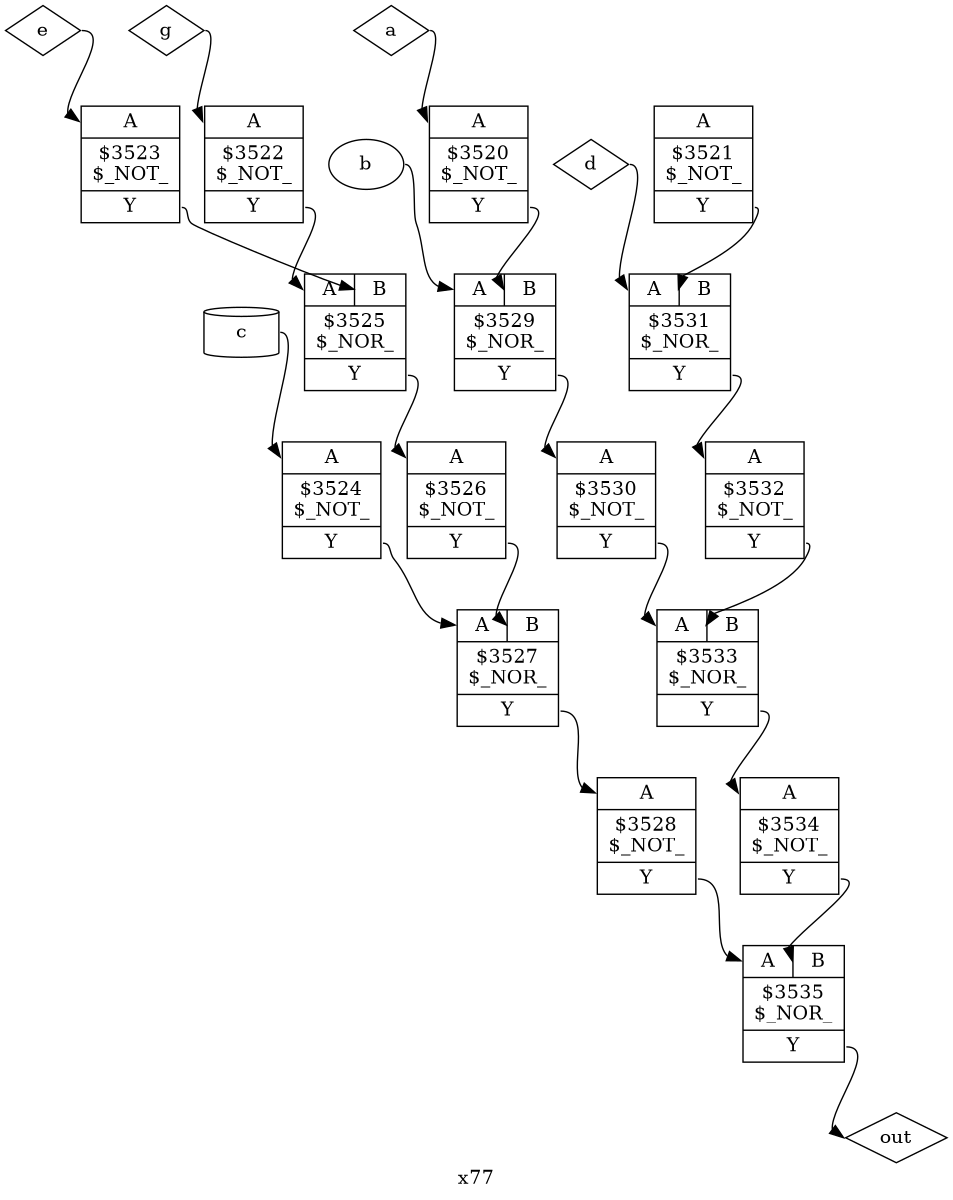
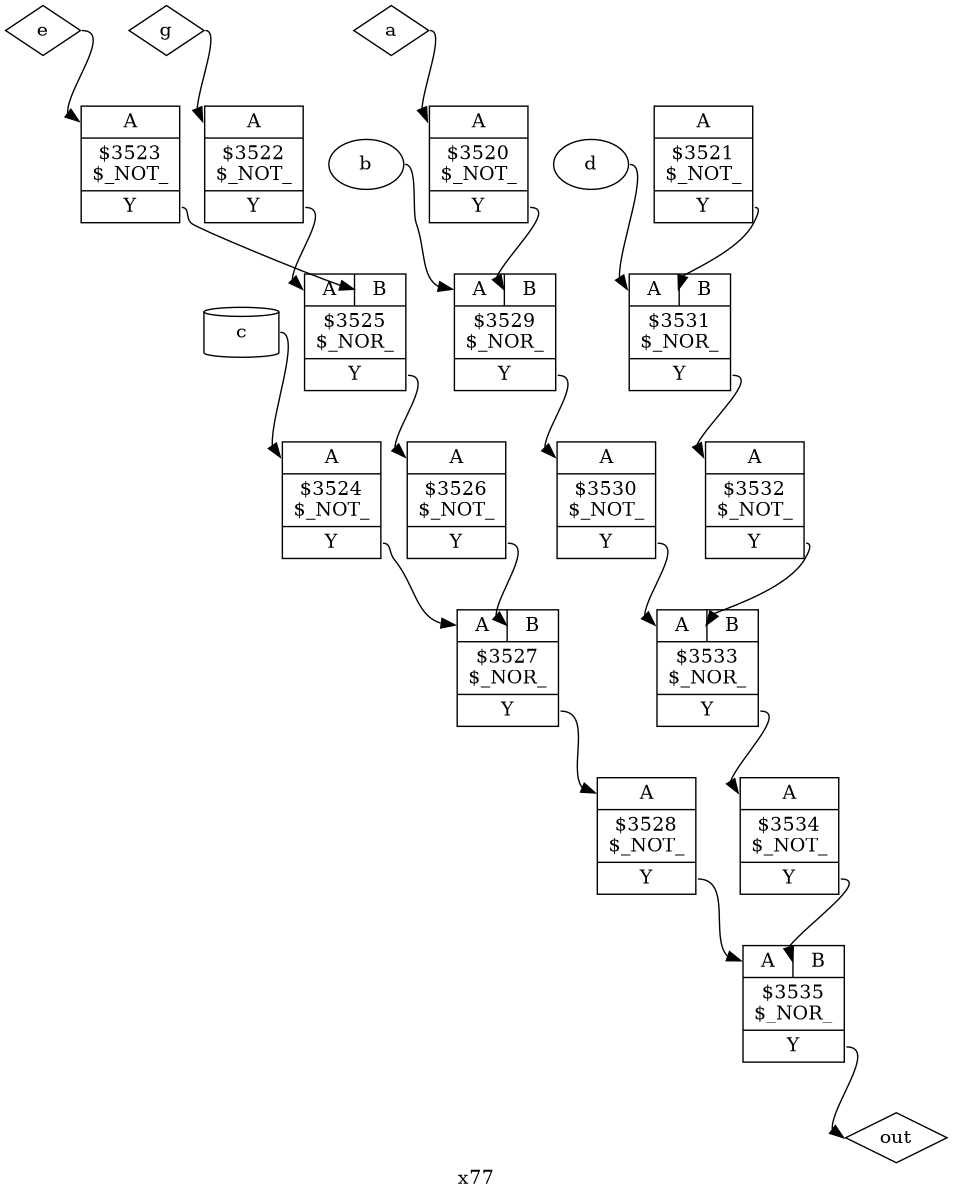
node "d": shape diamond -> ellipse
